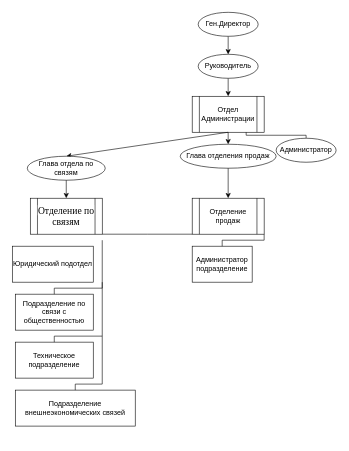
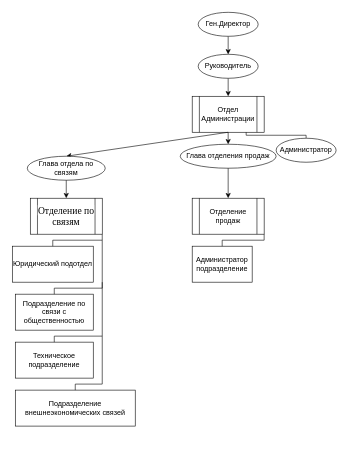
edge "Отделение по связям" -- "Отделение продаж": now "Отделение по связям" -- "Юридический подотдел"
